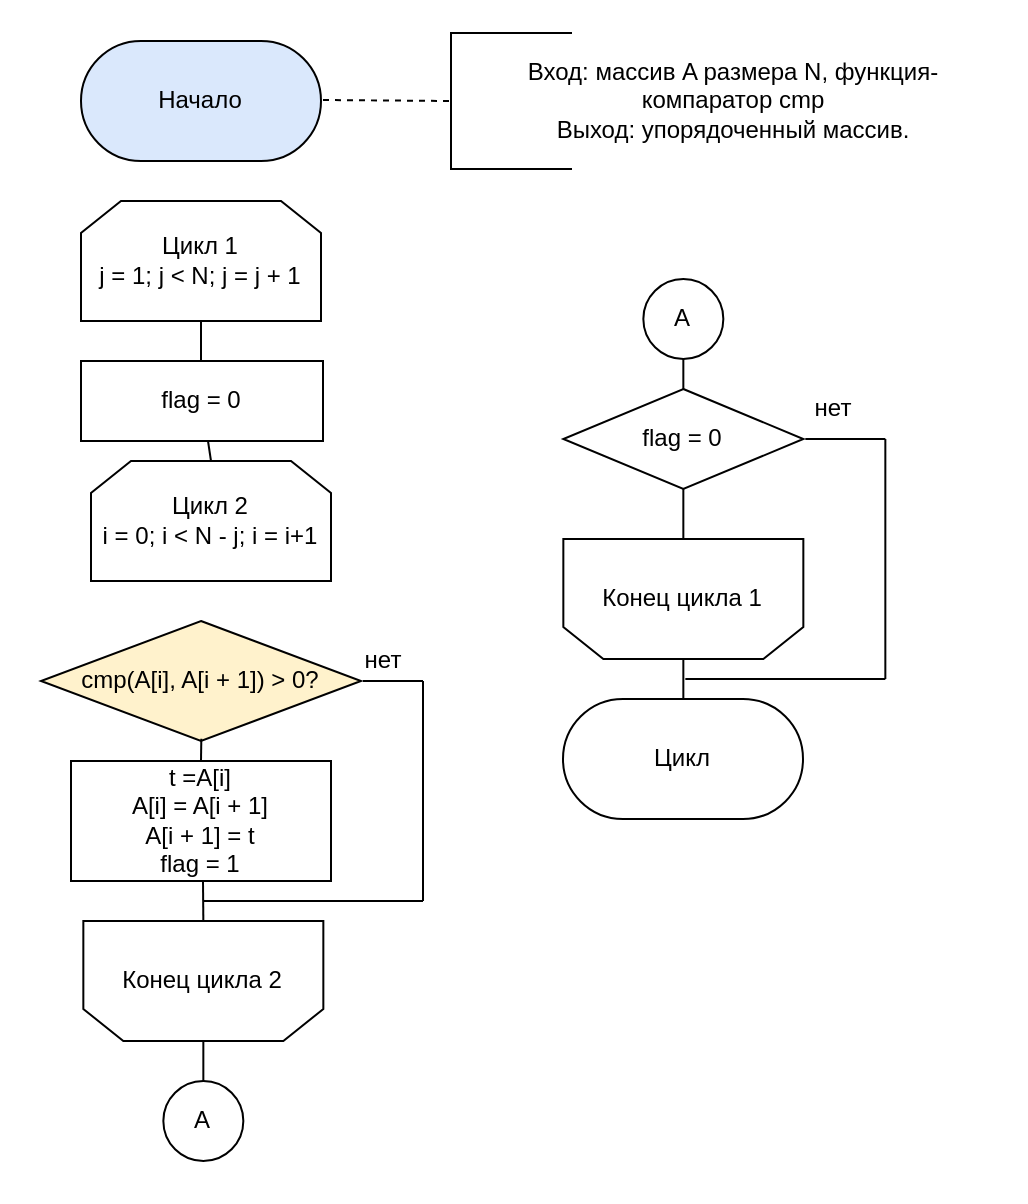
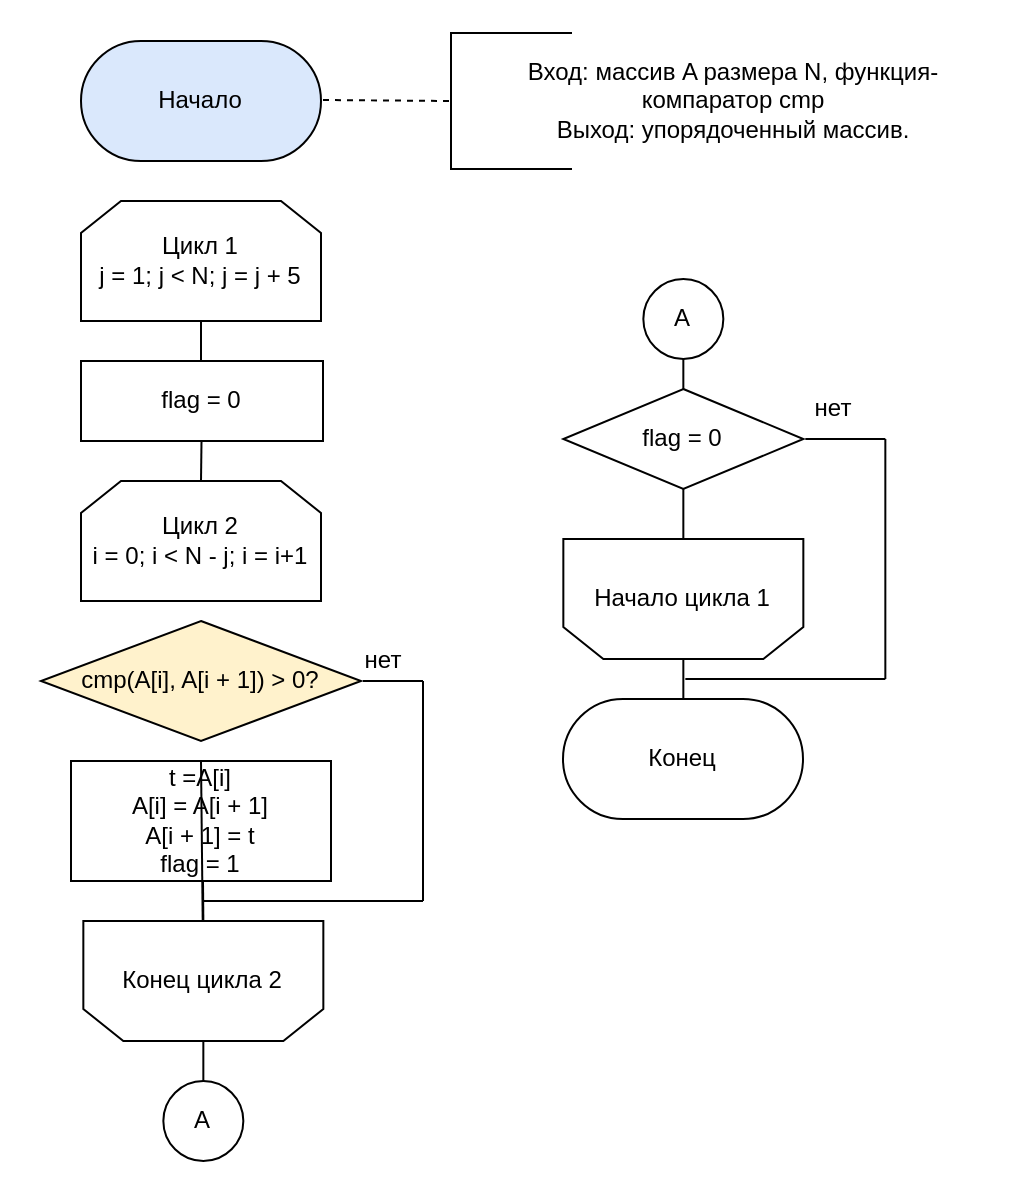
node "Цикл 1 j = 1; j < N; j = j + 1": label "Цикл 1 j = 1; j < N; j = j + 1" -> "Цикл 1 j = 1; j < N; j = j + 5"
node "Цикл 2 i = 0; i < N - j; i = i+1": moved (211, 521) -> (201, 541)
node "Конец цикла 1": label "Конец цикла 1" -> "Начало цикла 1"
edge "сmp(A[i], A[i + 1]) > 0?" -- "t =A[i] A[i] = A[i + 1] A[i + 1] = t flag = 1": now "Конец цикла 2" -- "t =A[i] A[i] = A[i + 1] A[i + 1] = t flag = 1"
node "Цикл": label "Цикл" -> "Конец"
